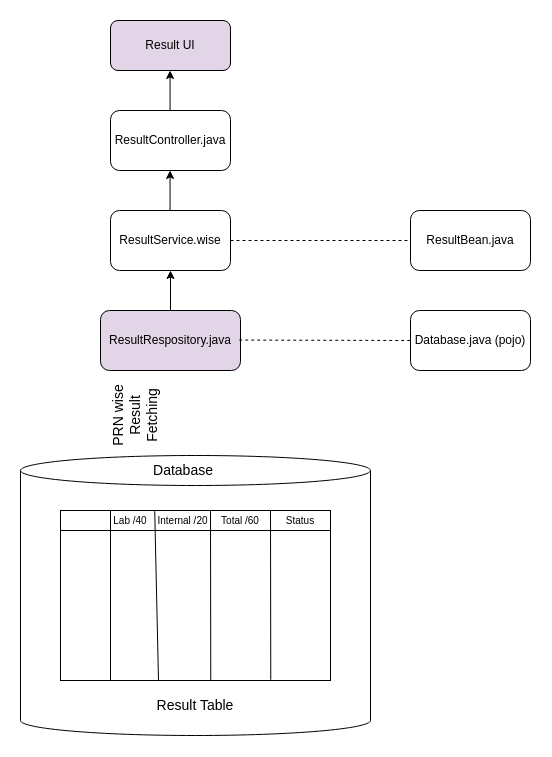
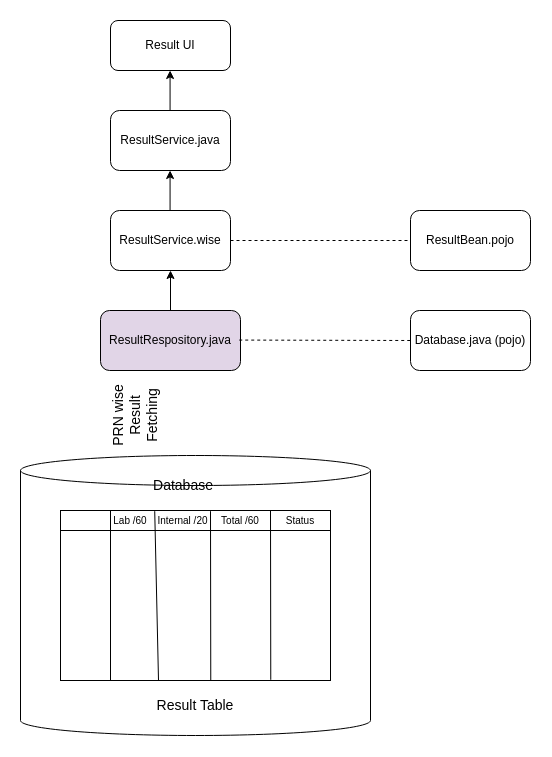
node "Result UI": fillcolor #e1d5e7 -> #ffffff
node "ResultController.java": label "ResultController.java" -> "ResultService.java"
node "ResultBean.java": label "ResultBean.java" -> "ResultBean.pojo"
node "Database": moved (183, 471) -> (183, 486)
node "Lab /40": label "Lab /40" -> "Lab /60"
